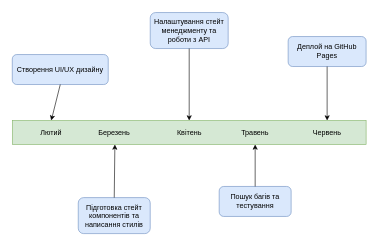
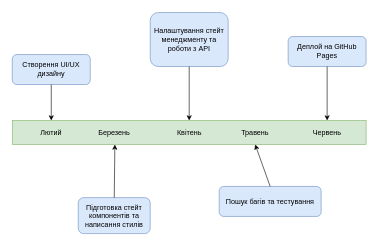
node "Налаштування стейт менеджменту та роботи з API": size 78x36 -> 78x54
node "Створення UI/UX дизайну": size 96x30 -> 78x30
node "Пошук багів та тестування": size 72x30 -> 102x30
